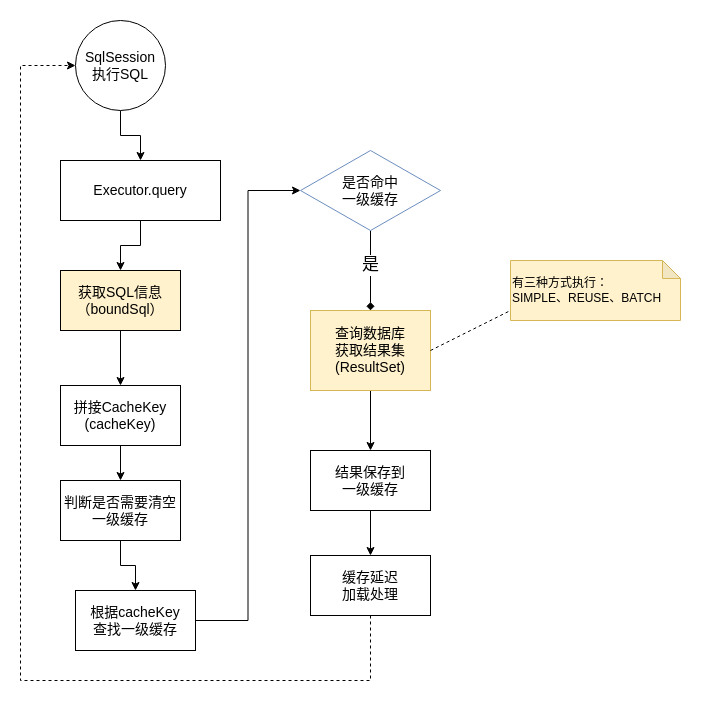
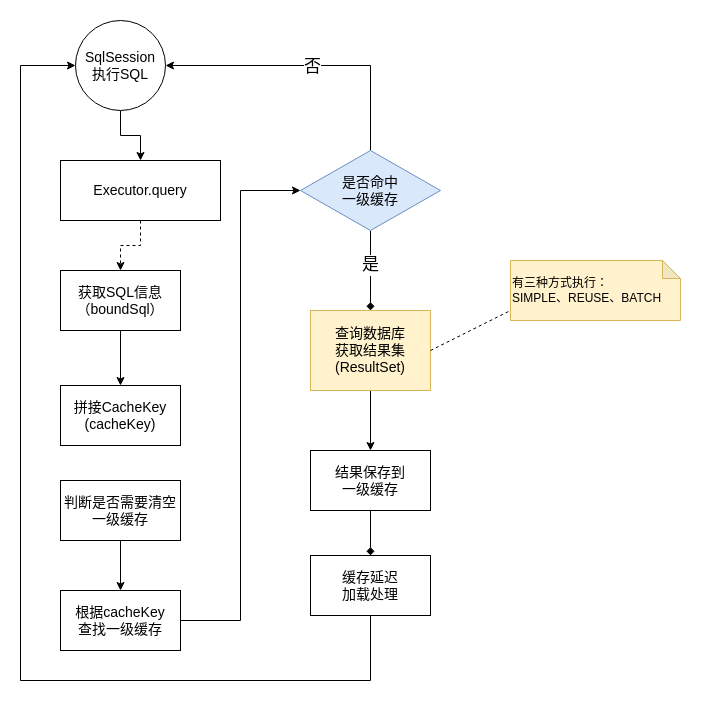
edge "是否命中 一级缓存" -> "SqlSession 执行SQL": added, label "否"
node "是否命中 一级缓存": fillcolor #ffffff -> #dae8fc
edge "Executor.query" -> "获取SQL信息 （boundSql）": style solid -> dashed
node "获取SQL信息 （boundSql）": fillcolor #fff2cc -> #ffffff
edge "拼接CacheKey (cacheKey)" -> "判断是否需要清空一级缓存": removed
edge "结果保存到 一级缓存" -> "缓存延迟 加载处理": arrowhead classic -> diamond
edge "缓存延迟 加载处理" -> "SqlSession 执行SQL": style dashed -> solid
node "根据cacheKey 查找一级缓存": moved (136, 621) -> (121, 621)
